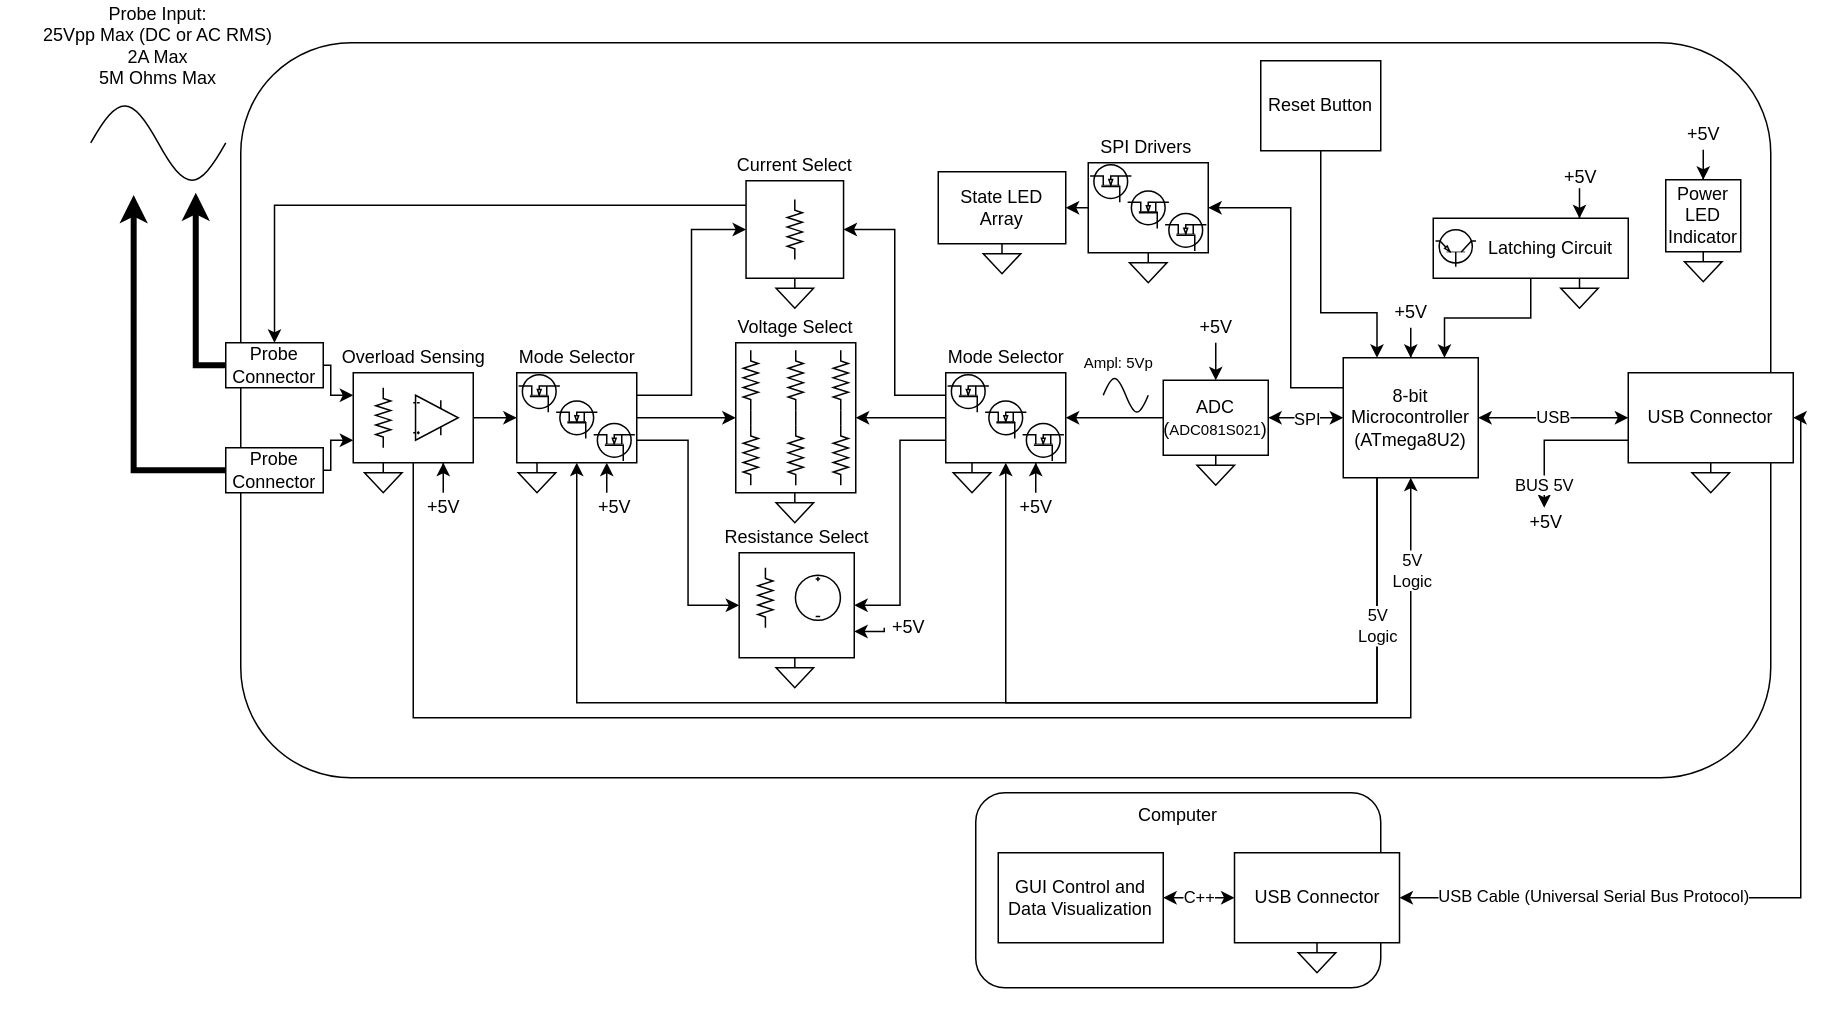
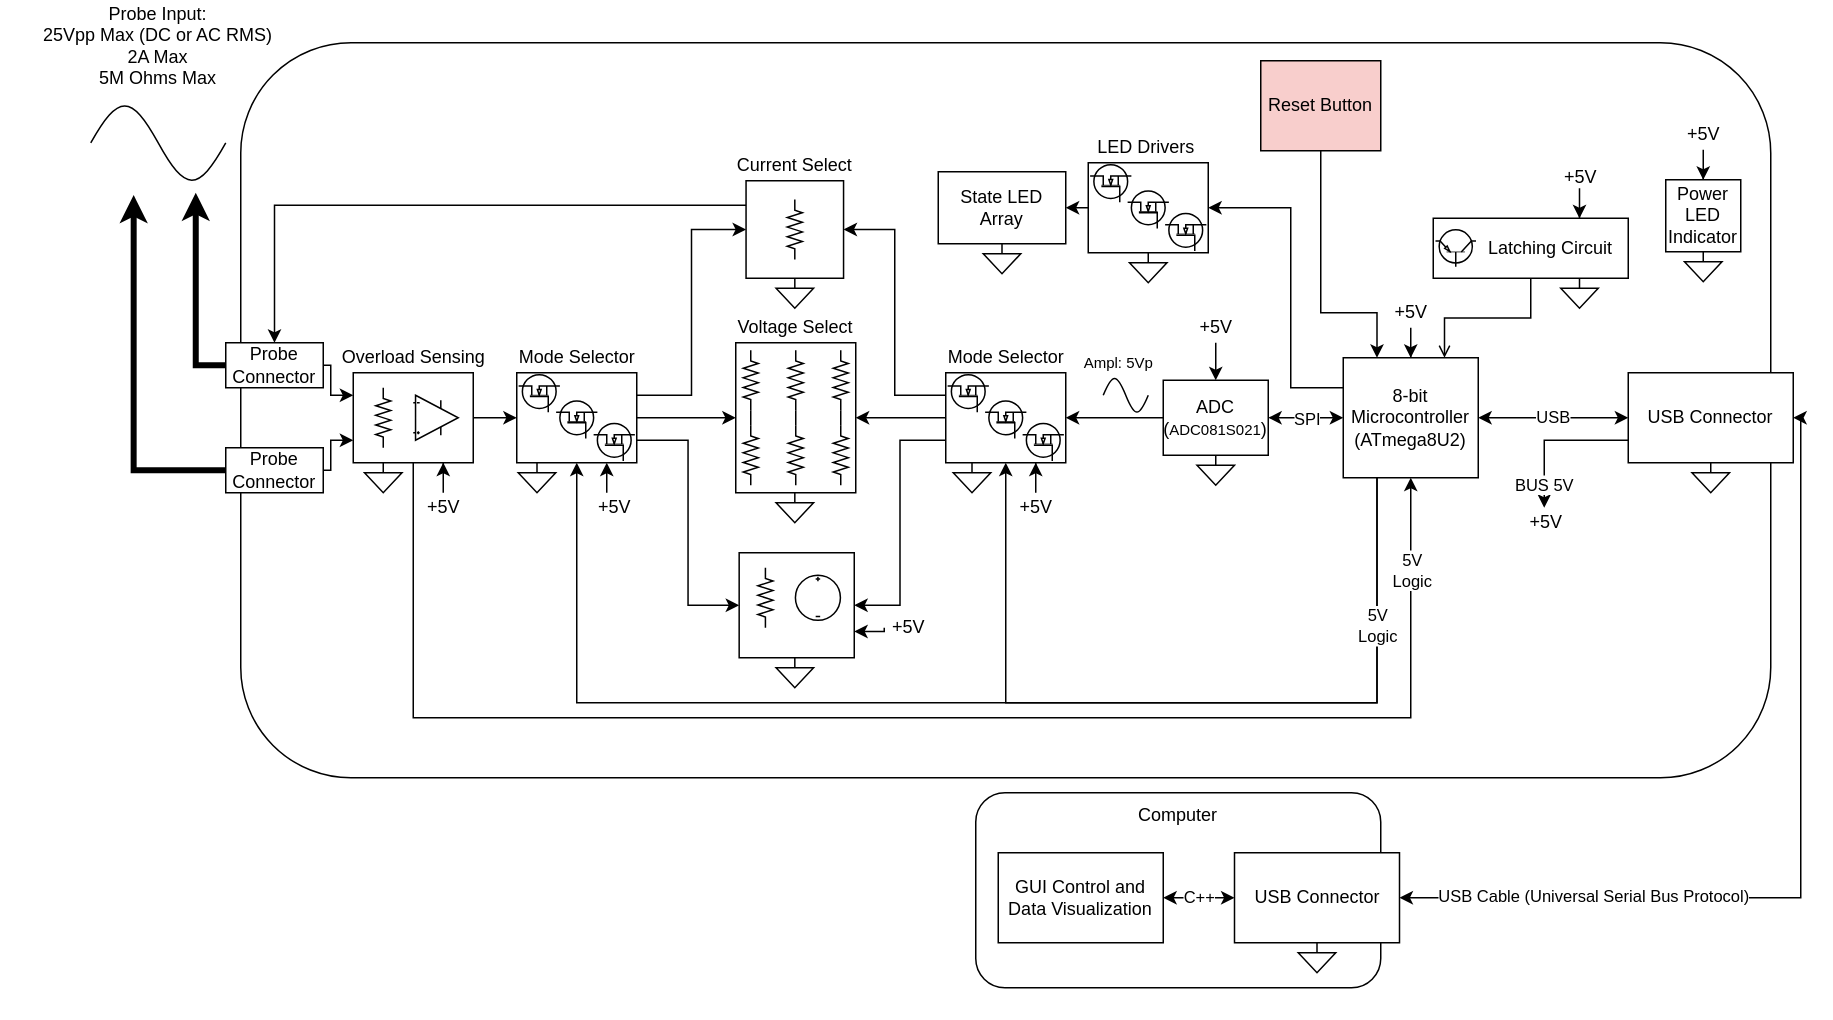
node "Reset Button": fillcolor #ffffff -> #f8cecc
node "SPI Drivers": label "SPI Drivers" -> "LED Drivers"
edge "Latching Circuit" -> "8-bit Microcontroller (ATmega8U2)": arrowhead classic -> open
node "Resistance Select": removed
